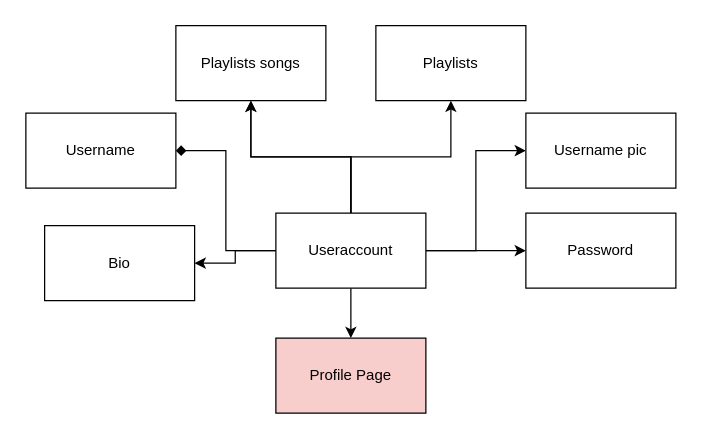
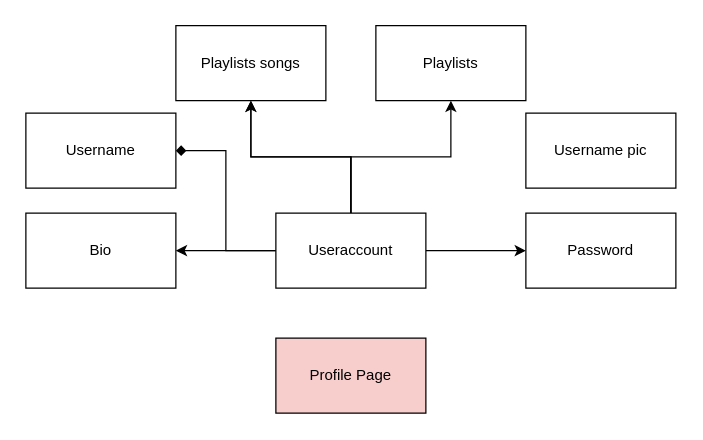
edge "Useraccount" -> "Username pic": removed
node "Bio": moved (119, 263) -> (101, 251)
edge "Useraccount" -> "Profile Page": removed
